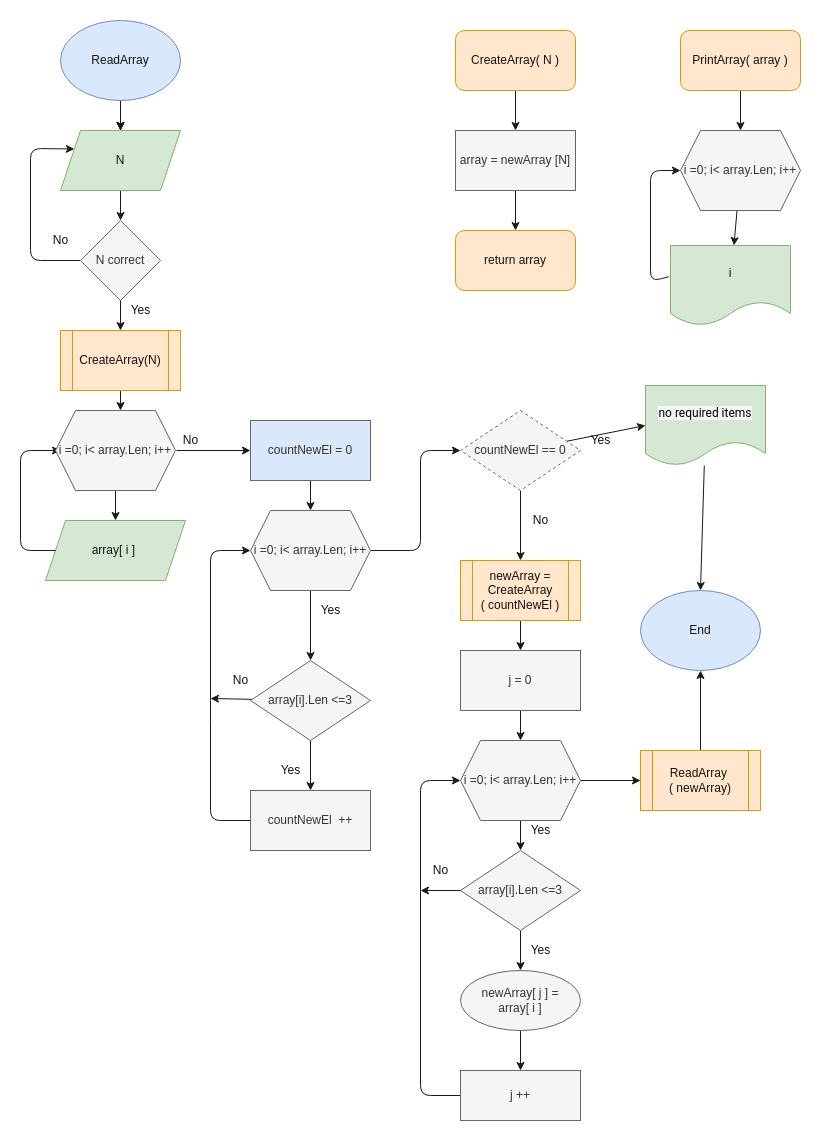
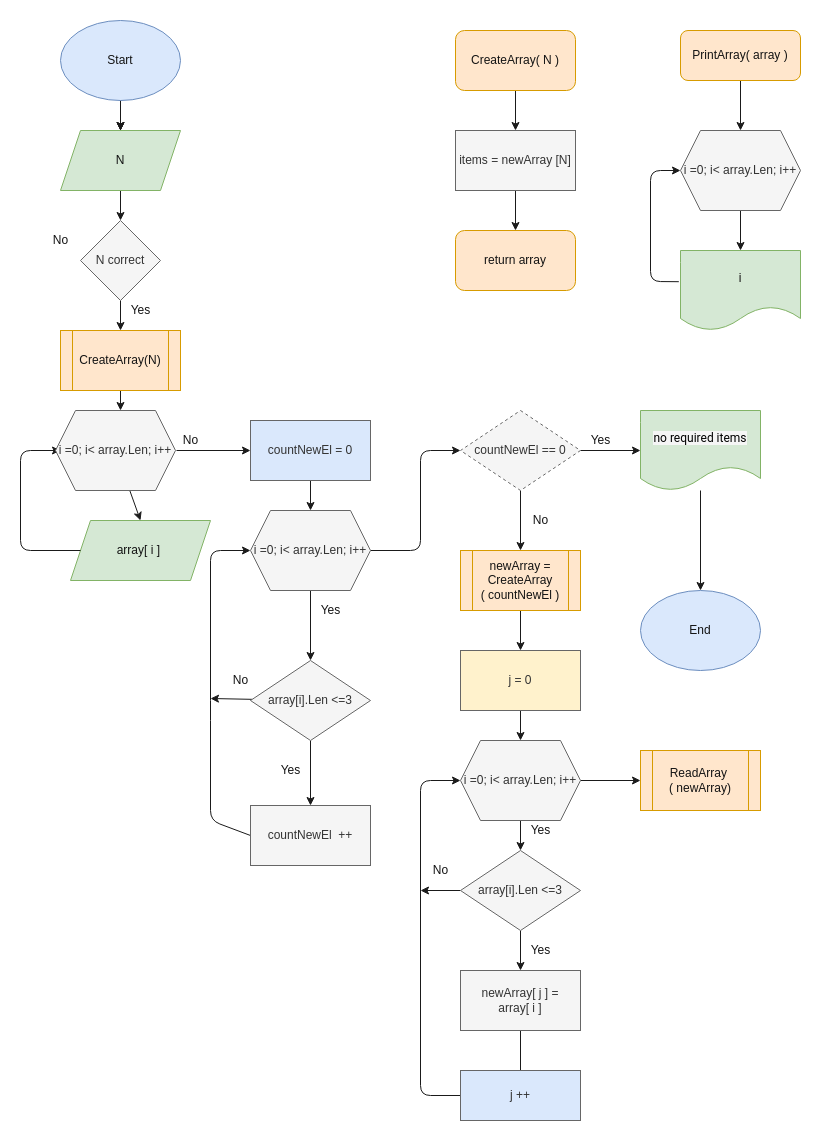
node "ReadArray": label "ReadArray" -> "Start"
node "PrintArray( array )": size 120x60 -> 120x50
node "array = newArray [N]": label "array = newArray [N]" -> "items = newArray [N]"
edge "N correct" -> "N": removed
node "i": moved (731, 286) -> (741, 291)
node "no required items": moved (706, 426) -> (701, 451)
node "array[ i ]": moved (116, 551) -> (141, 551)
node "newArray = CreateArray ( countNewEl )": moved (521, 591) -> (521, 581)
node "j = 0": fillcolor #f5f5f5 -> #fff2cc
edge "ReadArray ( newArray)" -> "End": removed
node "countNewEl ++": moved (311, 821) -> (311, 836)
node "newArray[ j ] = array[ i ]": shape ellipse -> rectangle
edge "newArray[ j ] = array[ i ]" -> "j ++": arrowhead classic -> none
node "j ++": fillcolor #f5f5f5 -> #dae8fc
